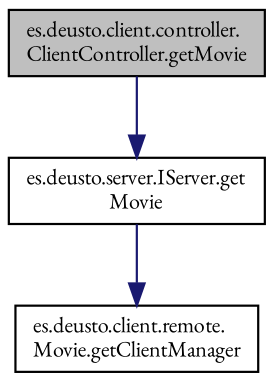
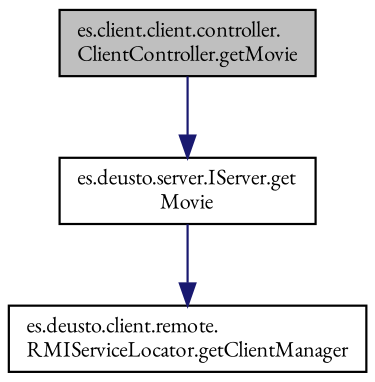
node "es.deusto.client.controller. ClientController.getMovie": label "es.deusto.client.controller. ClientController.getMovie" -> "es.client.client.controller. ClientController.getMovie"
node "es.deusto.client.remote. Movie.getClientManager": label "es.deusto.client.remote. Movie.getClientManager" -> "es.deusto.client.remote. RMIServiceLocator.getClientManager"
